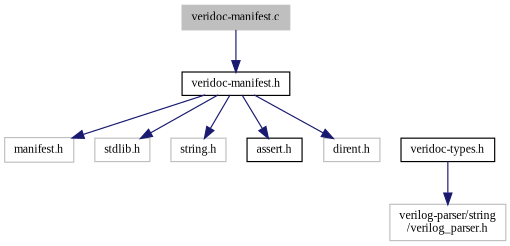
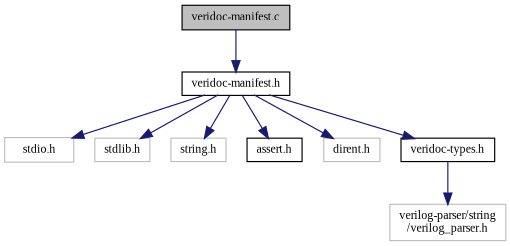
node "veridoc-manifest.c": color grey75 -> black
edge "veridoc-manifest.h" -> "veridoc-types.h": added
node "manifest.h": label "manifest.h" -> "stdio.h"
